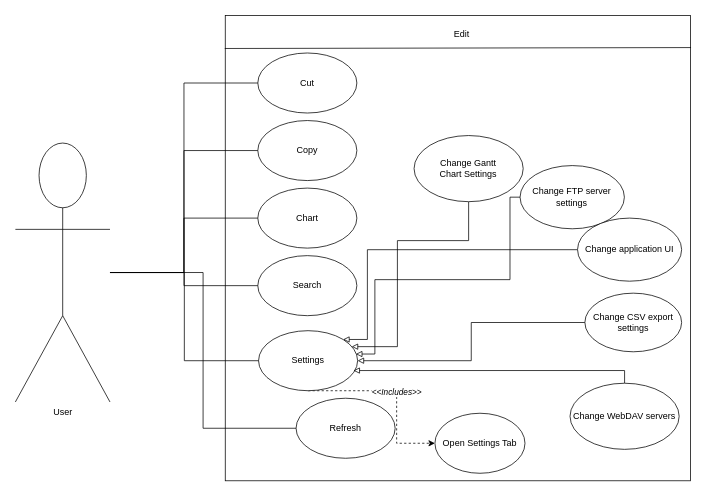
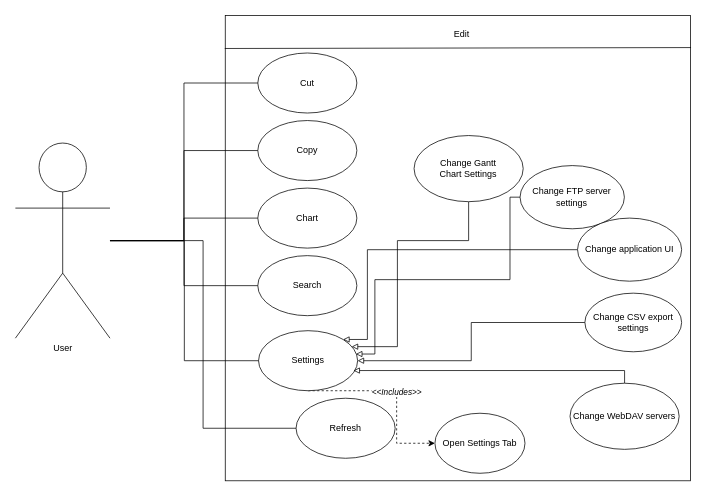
node "User": size 95x259 -> 95x195
